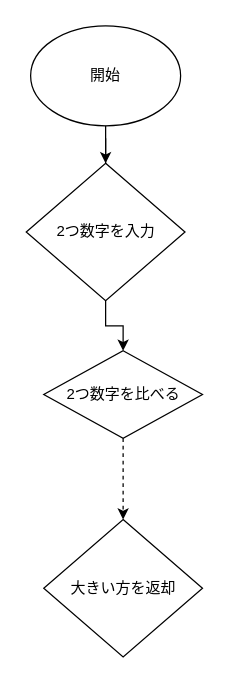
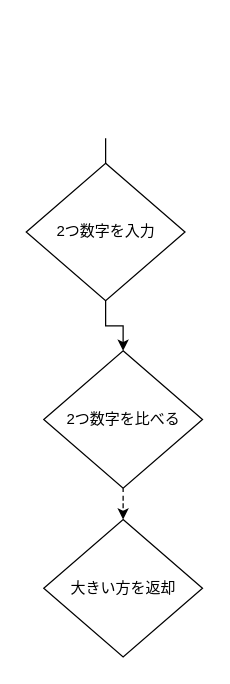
node "開始": removed
edge "開始" -> "2つ数字を入力": removed
node "2つ数字を比べる": size 159x88 -> 159x138
